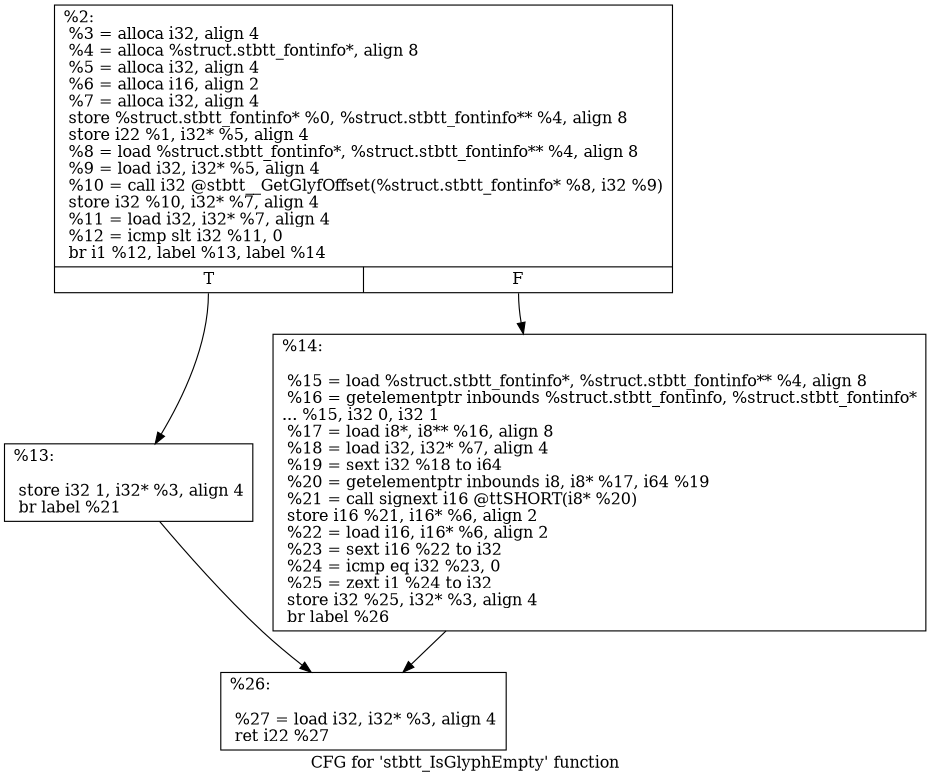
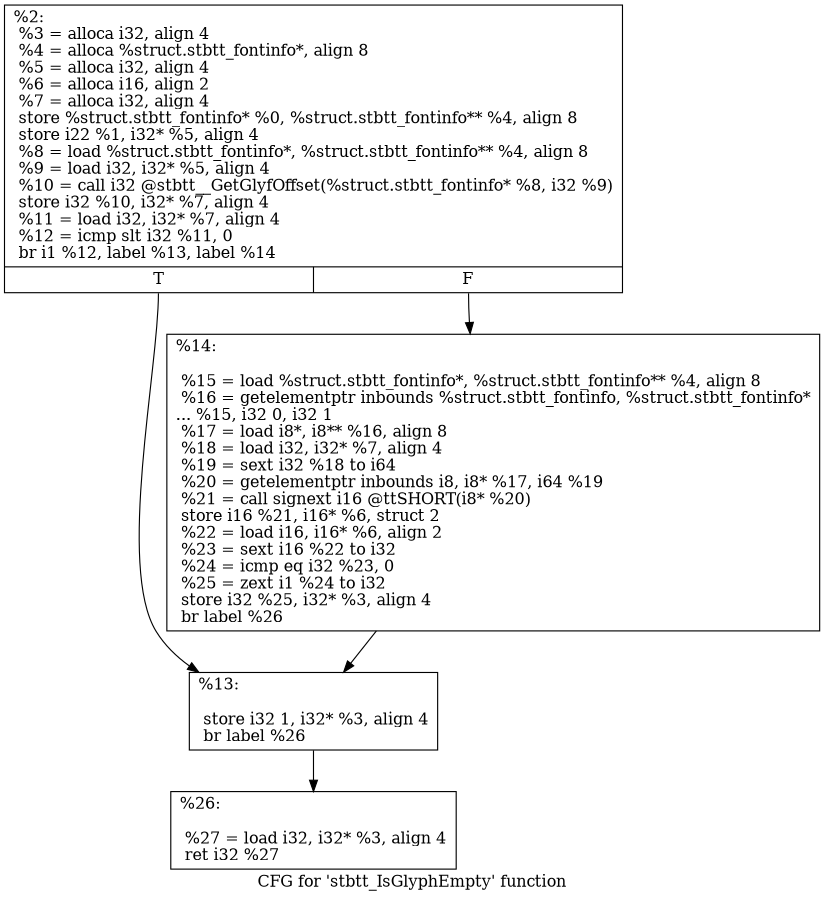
node "%13:": text "br label %21" -> "br label %26"
node "%14:": text "store i16 %21, i16* %6, align 2" -> "store i16 %21, i16* %6, struct 2"
edge "%14:" -> "%26:": now "%14:" -> "%13:"
node "%26:": text "ret i22 %27" -> "ret i32 %27"
